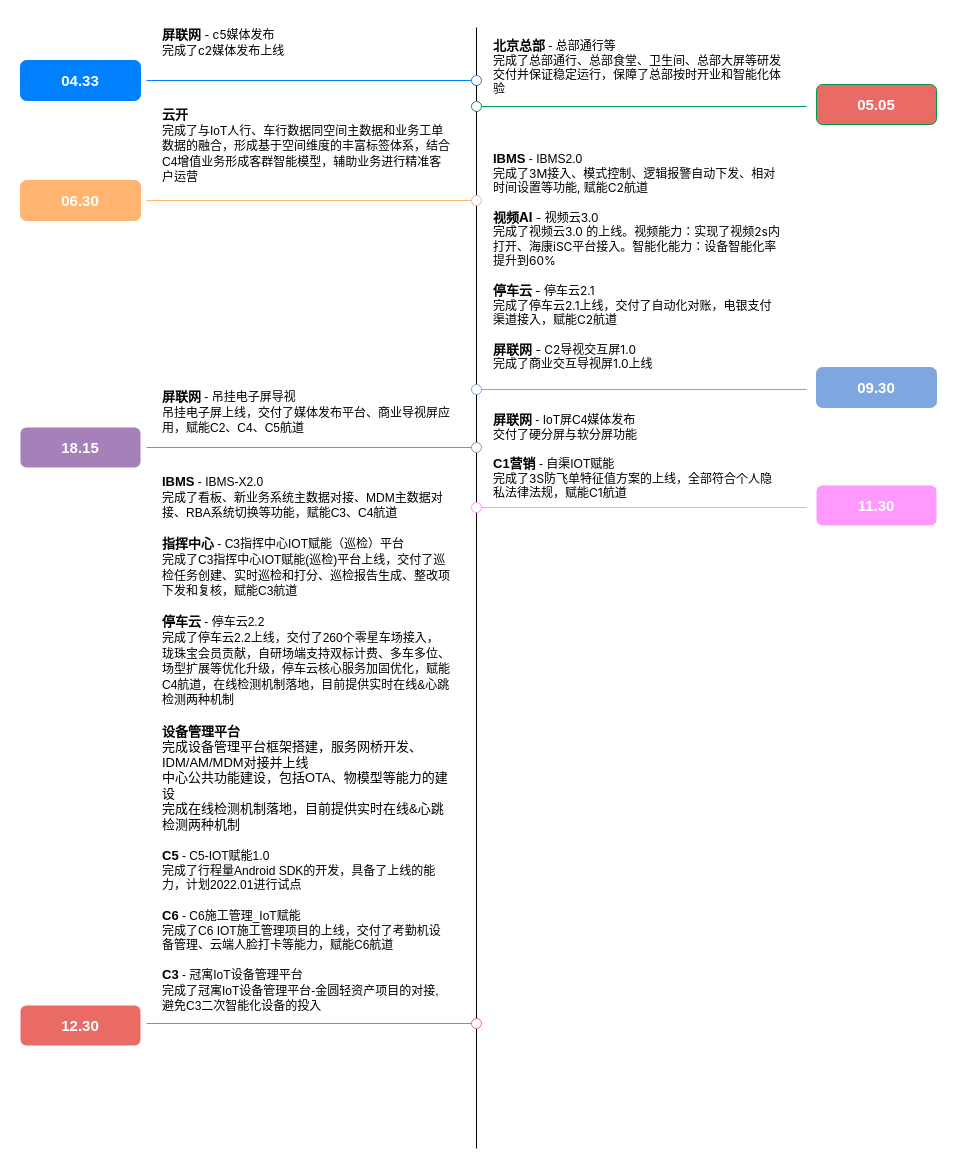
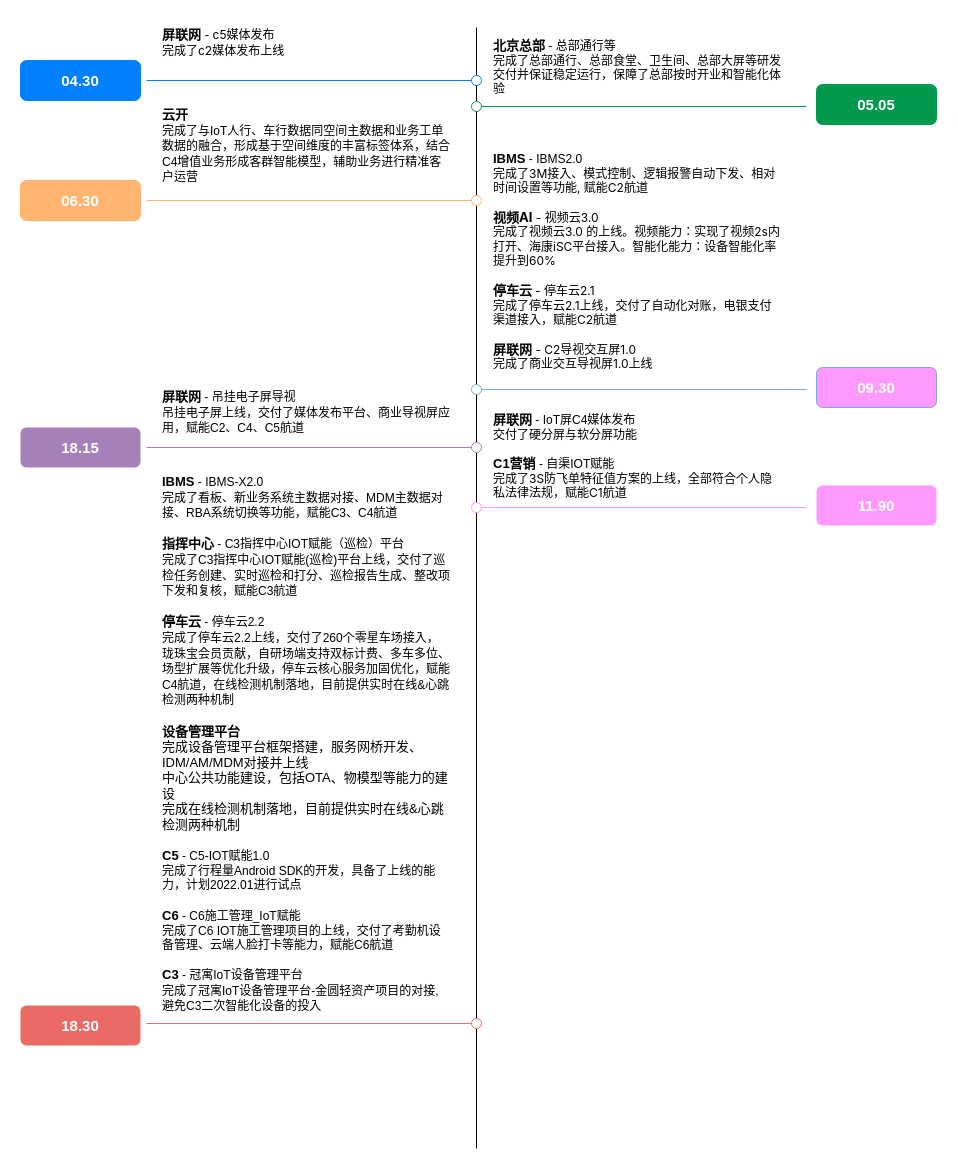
node "04.33": label "04.33" -> "04.30"
node "05.05": fillcolor #ea6b66 -> #00994d
node "09.30": fillcolor #7ea6e0 -> #ff99ff
node "11.30": label "11.30" -> "11.90"
node "12.30": label "12.30" -> "18.30"
